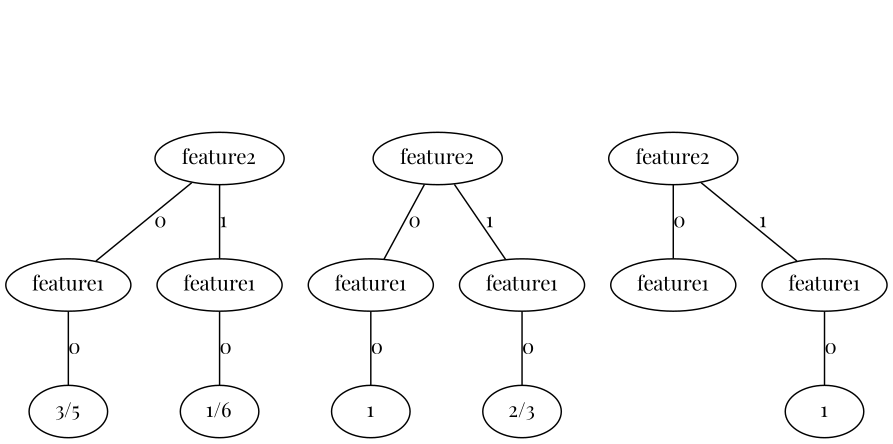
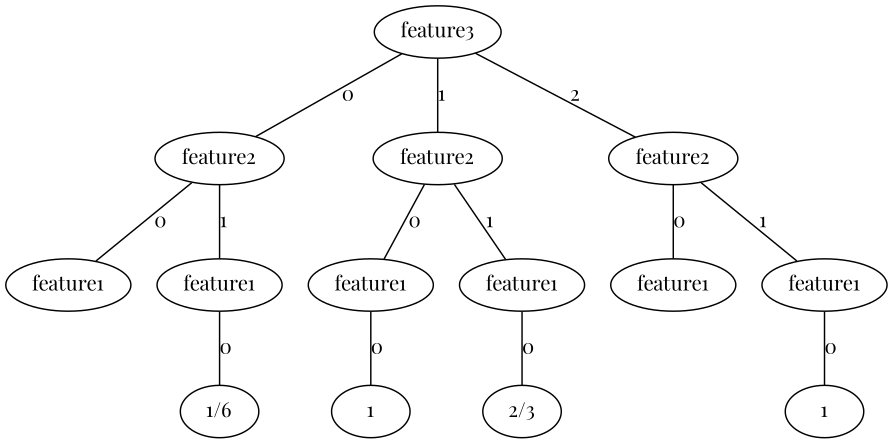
node "feature3": added
node "3/5": removed
